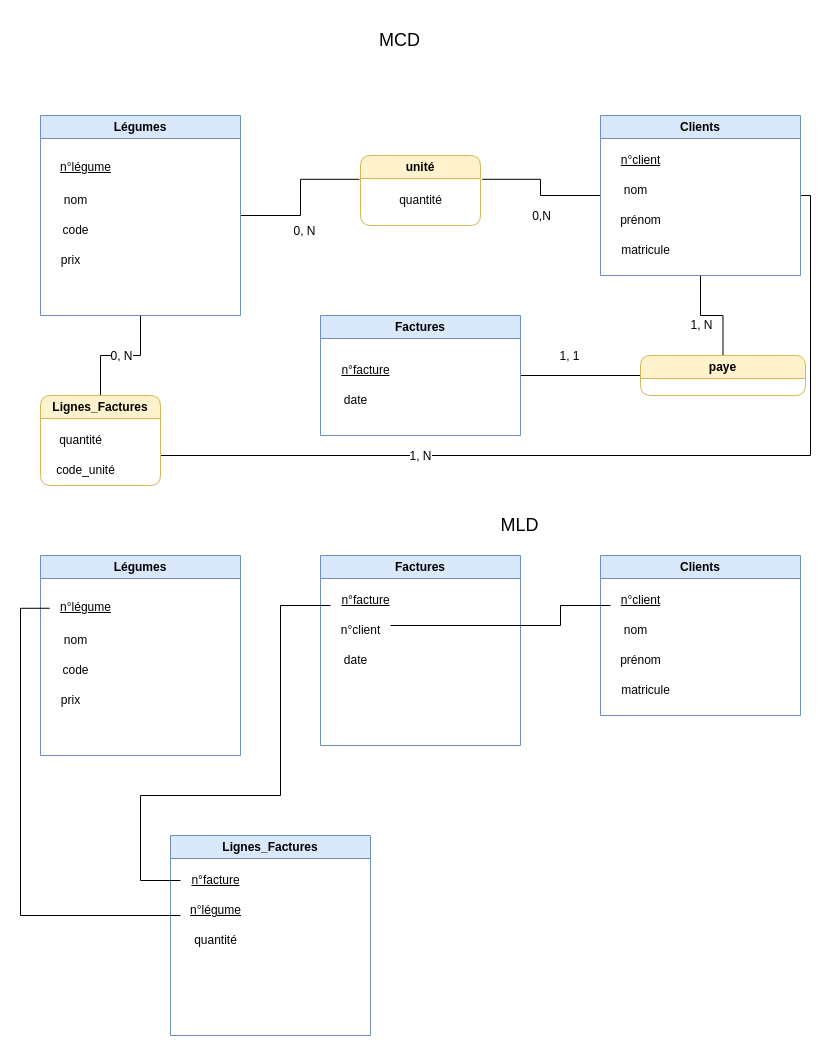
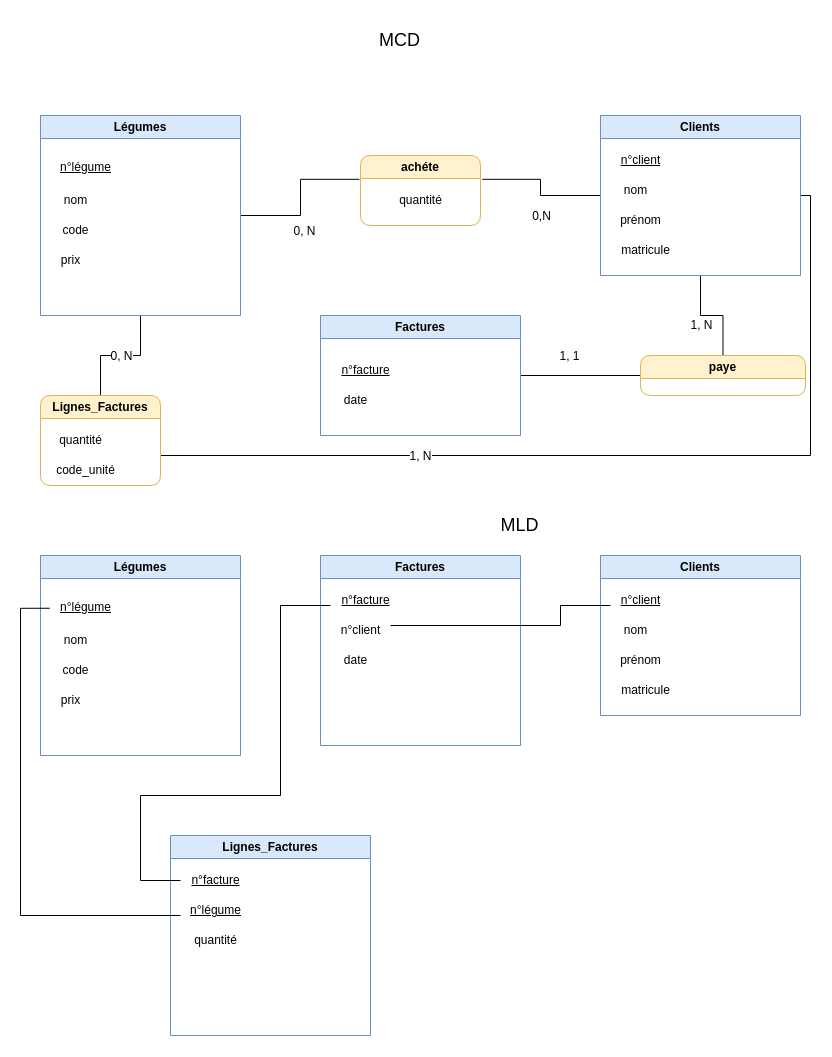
node "unité": label "unité" -> "achéte"
